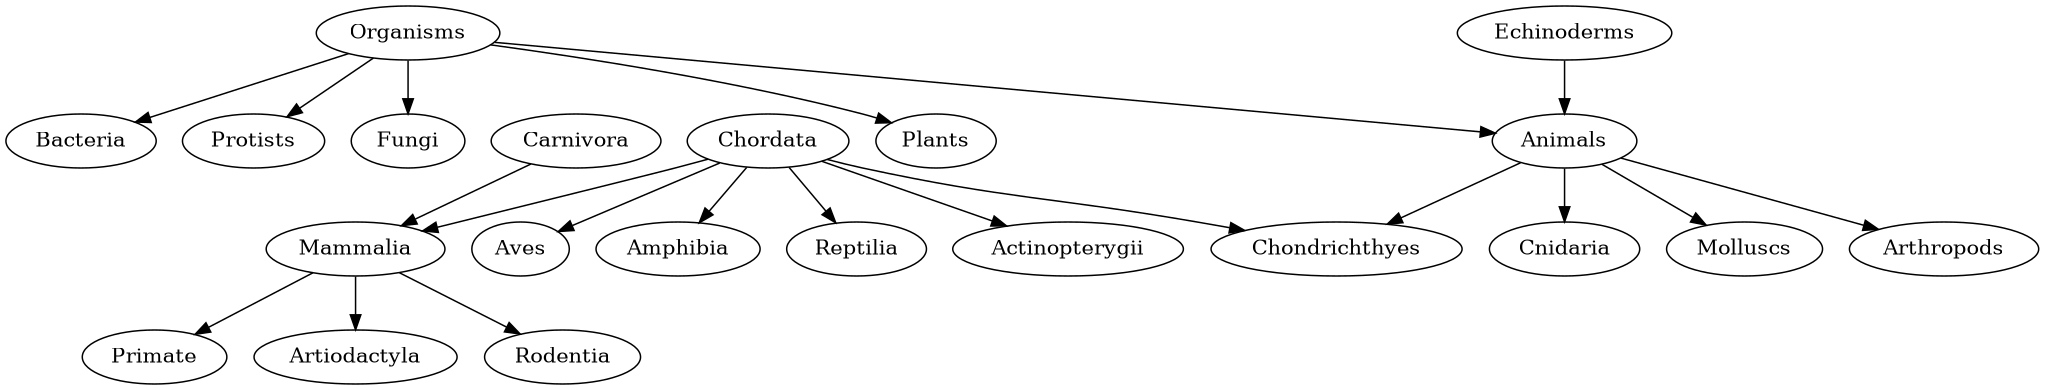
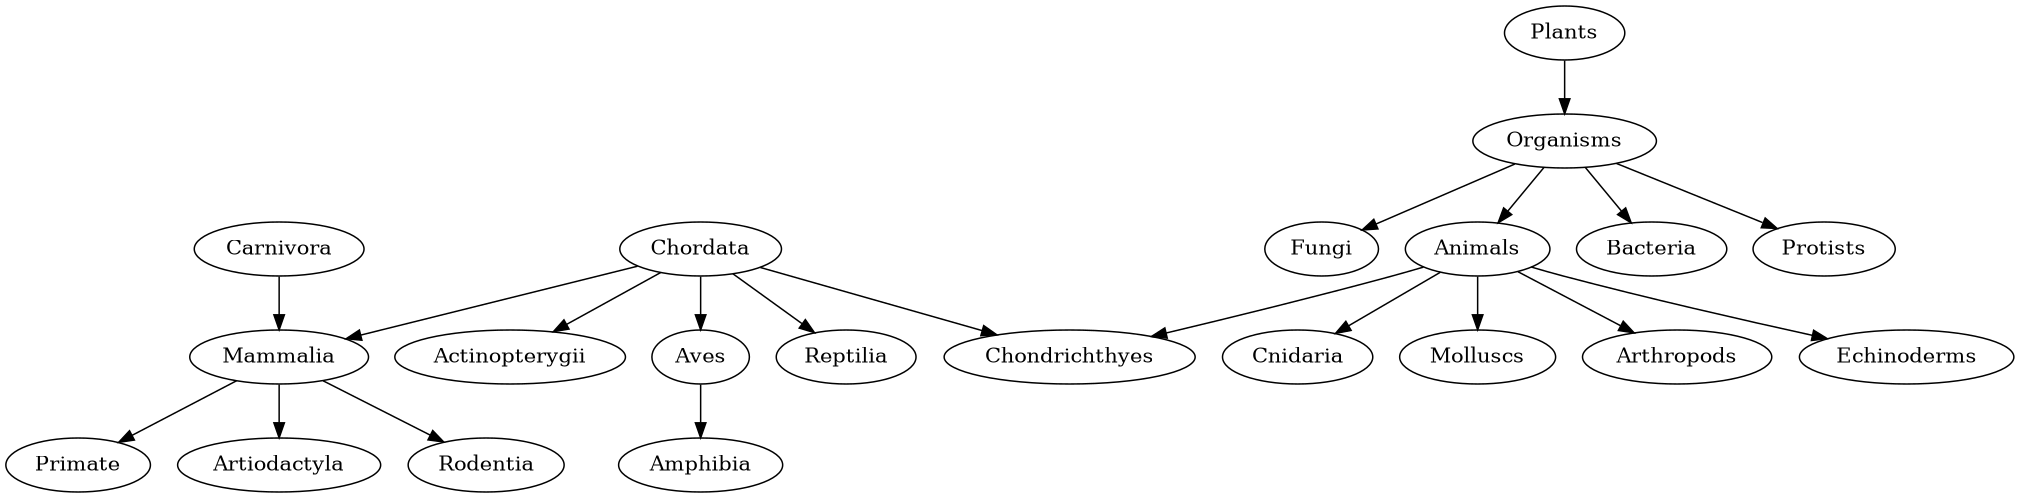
edge "Organisms" -> "Plants": reversed
edge "Echinoderms" -> "Animals": reversed
edge "Chordata" -> "Amphibia": now "Aves" -> "Amphibia"
